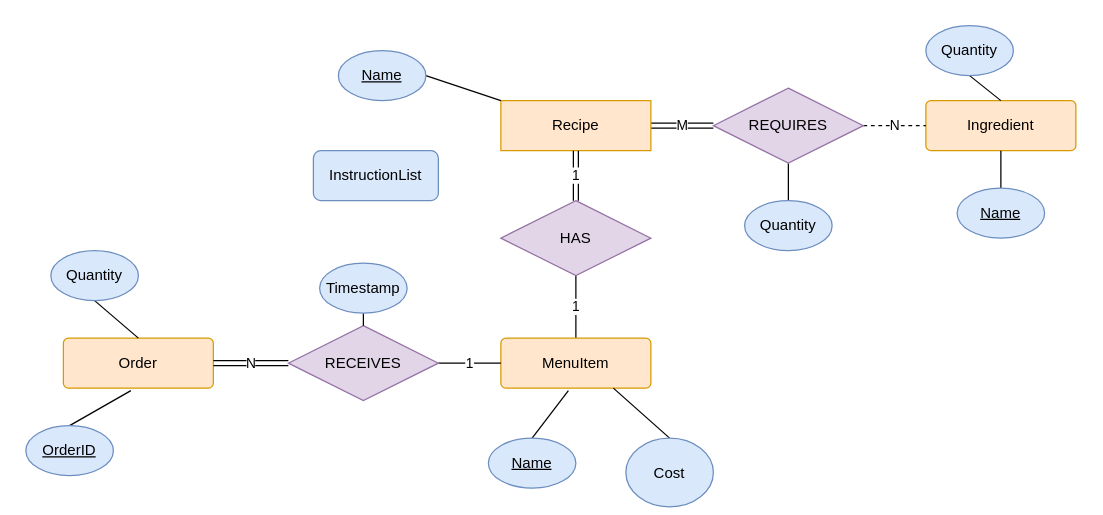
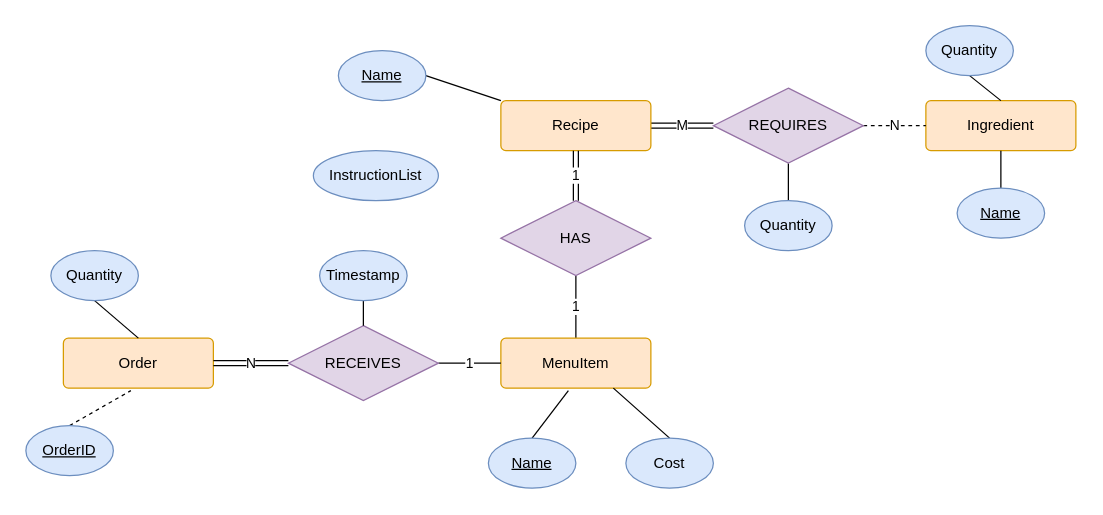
node "Recipe": shape rectangle -> rounded rectangle
node "InstructionList": shape rounded rectangle -> ellipse
node "Timestamp": moved (363, 288) -> (363, 276)
edge "Order" -- "OrderID": style solid -> dashed
node "Cost": size 88x69 -> 88x50
